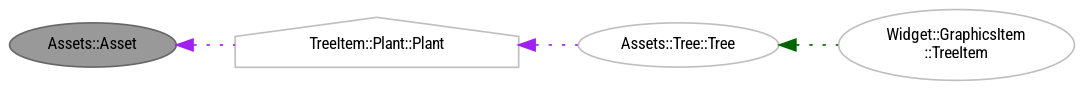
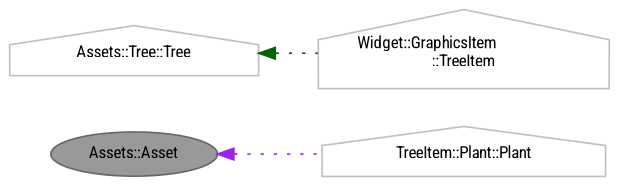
edge "Assets::Tree::Tree" -> "TreeItem::Plant::Plant": removed
node "Assets::Tree::Tree": shape ellipse -> house
node "Widget::GraphicsItem ::TreeItem": shape ellipse -> house
